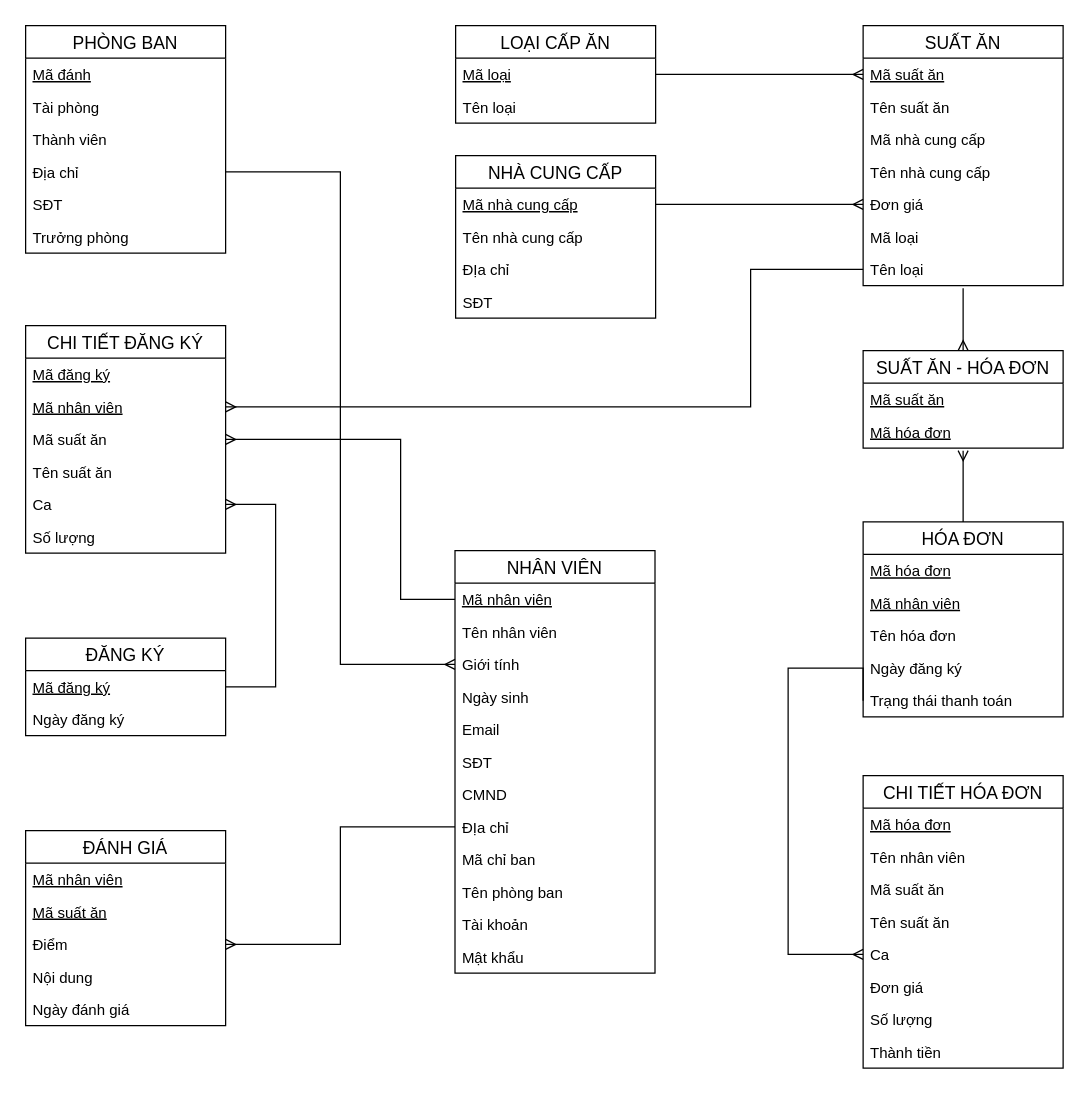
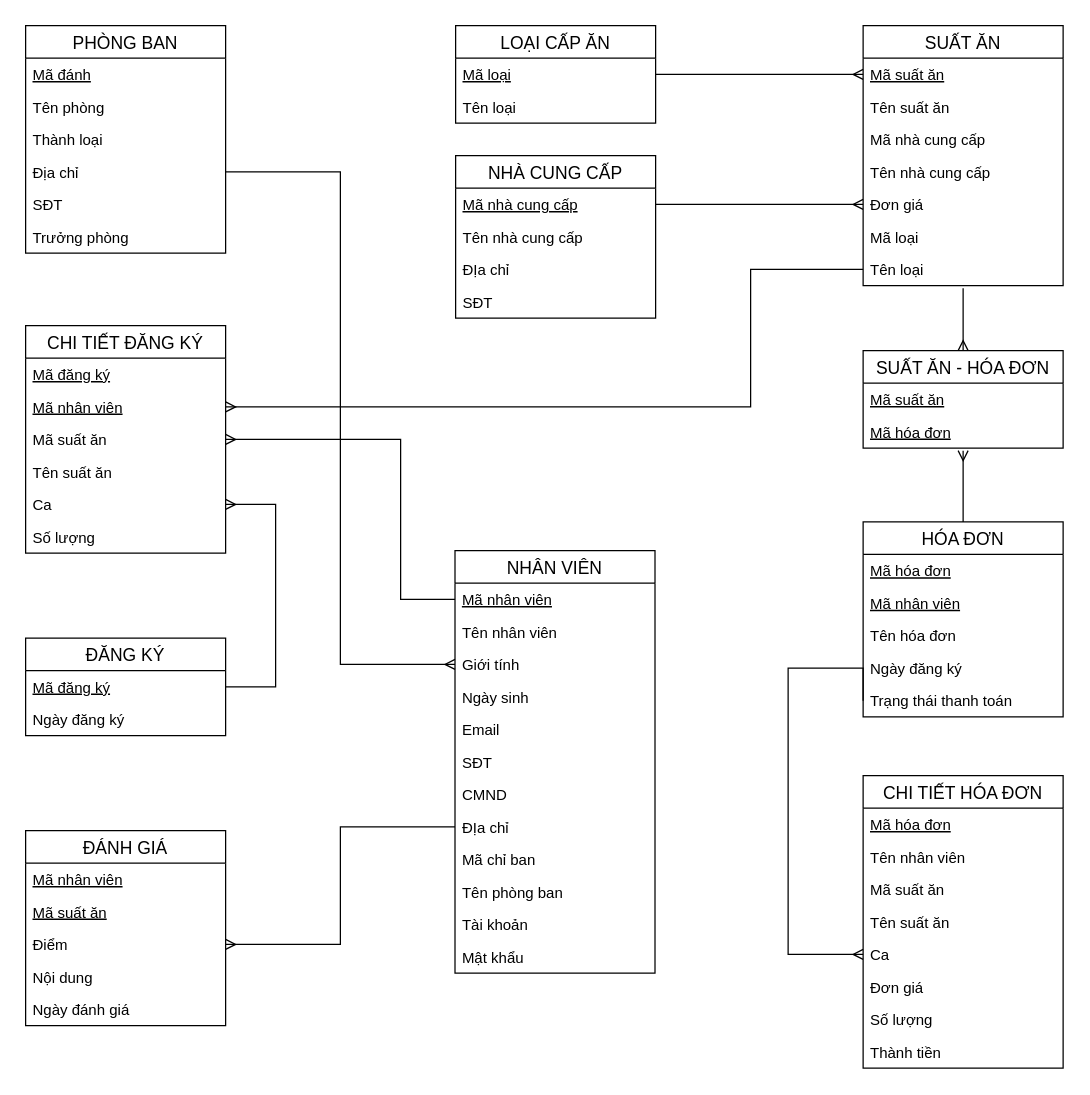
node "Tài phòng": label "Tài phòng" -> "Tên phòng"
node "Thành viên": label "Thành viên" -> "Thành loại"
